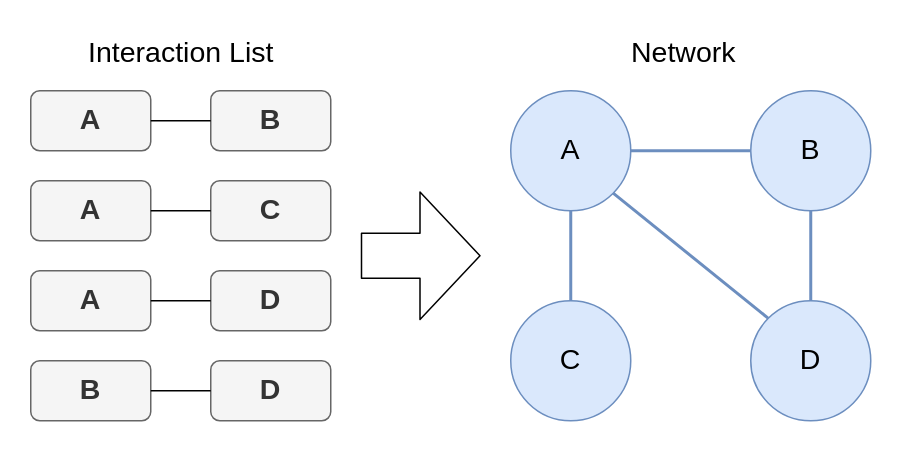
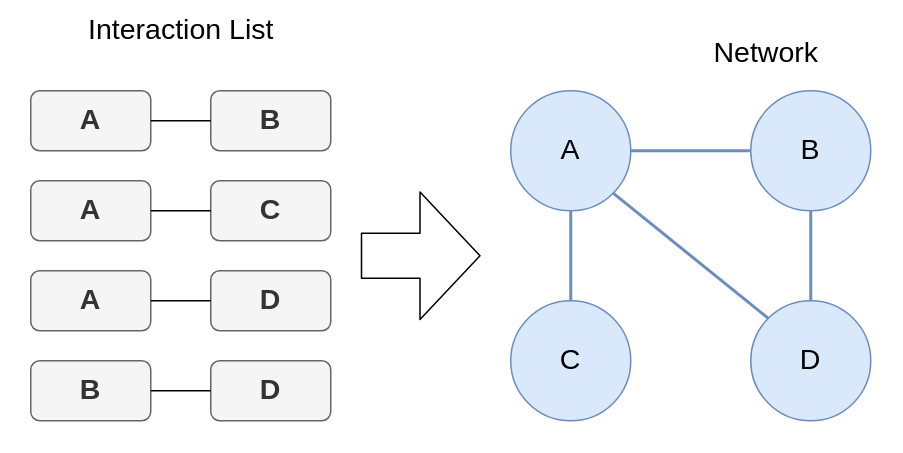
node "Interaction List": moved (181, 53) -> (181, 31)
node "Network": moved (683, 53) -> (766, 53)
